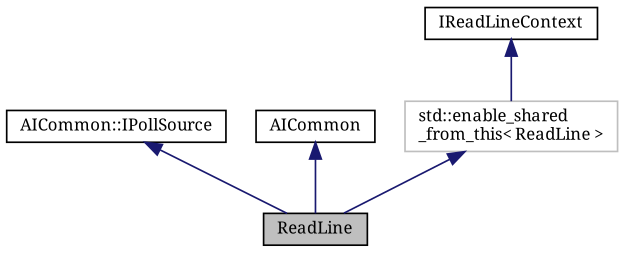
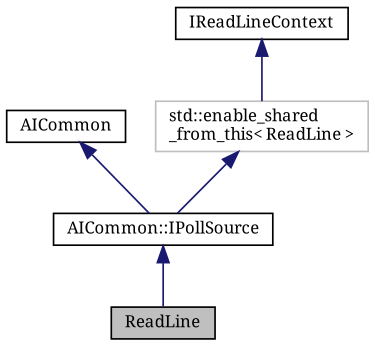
edge "ReadLine" -> "AICommon": now "AICommon::IPollSource" -> "AICommon"
edge "ReadLine" -> "std::enable_shared _from_this< ReadLine >": now "AICommon::IPollSource" -> "std::enable_shared _from_this< ReadLine >"
